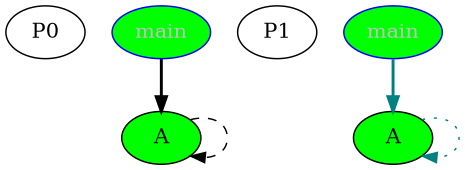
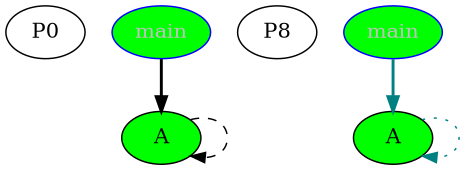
node "P1": label "P1" -> "P8"
